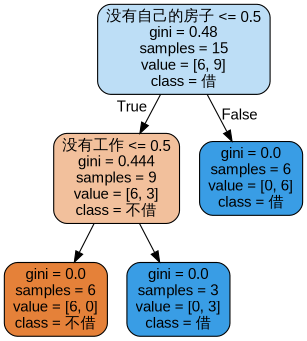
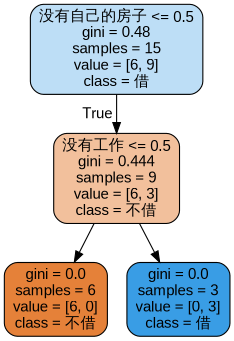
node "gini = 0.0 samples = 6 value = [0, 6] class = 借": removed
